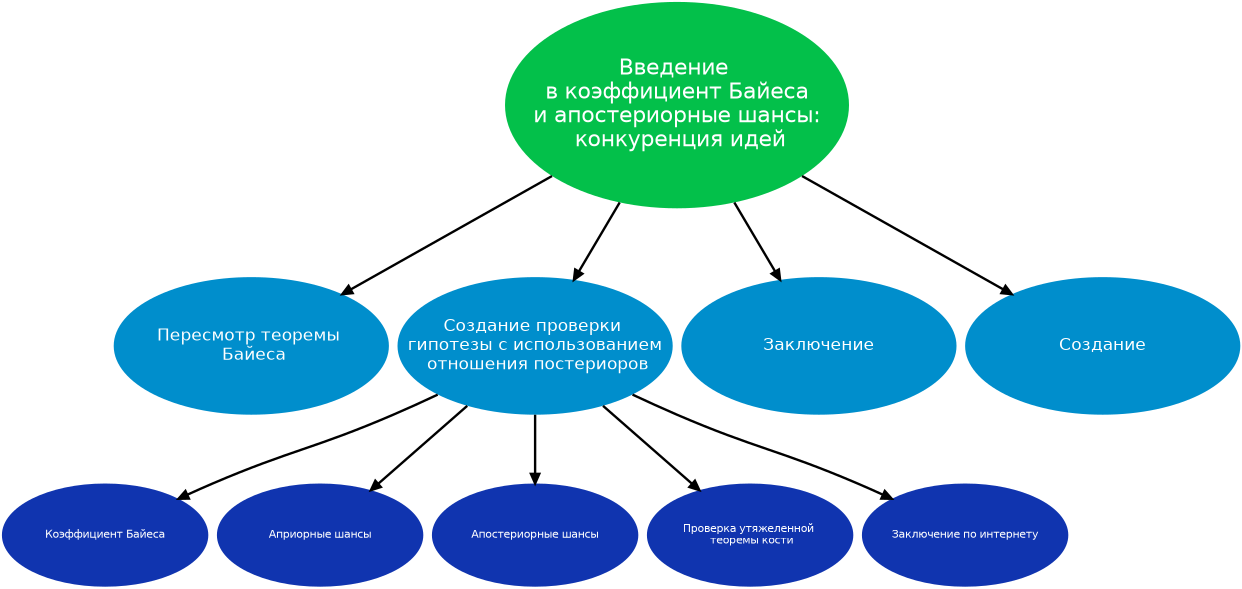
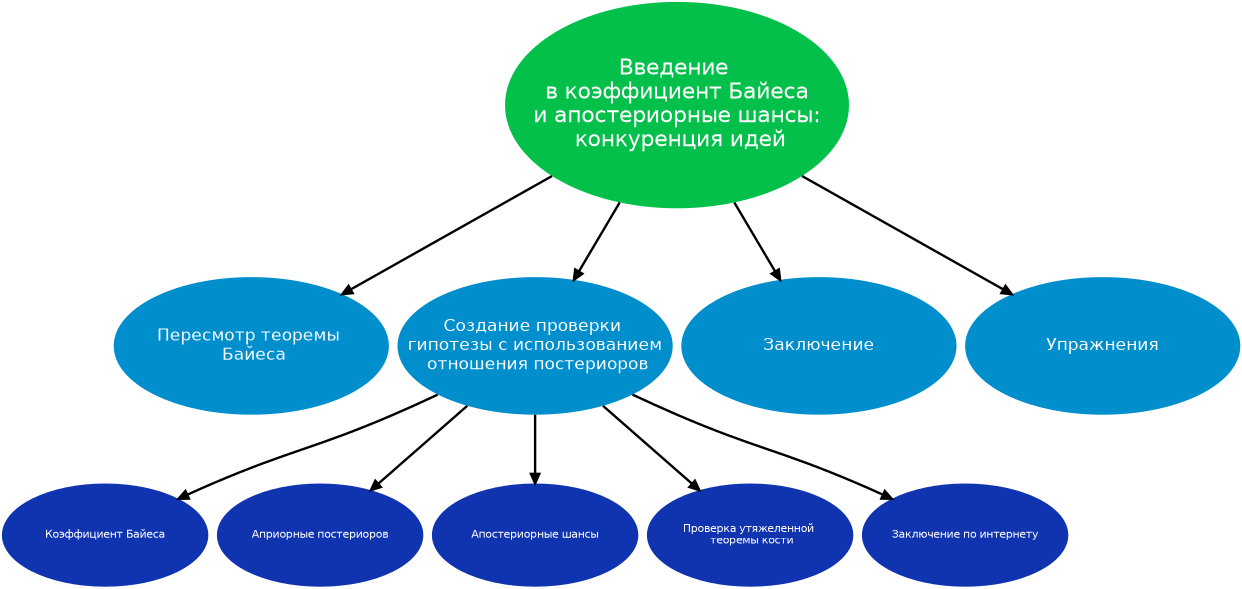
node "Создание": label "Создание" -> "Упражнения"
node "Априорные шансы": label "Априорные шансы" -> "Априорные постериоров"
